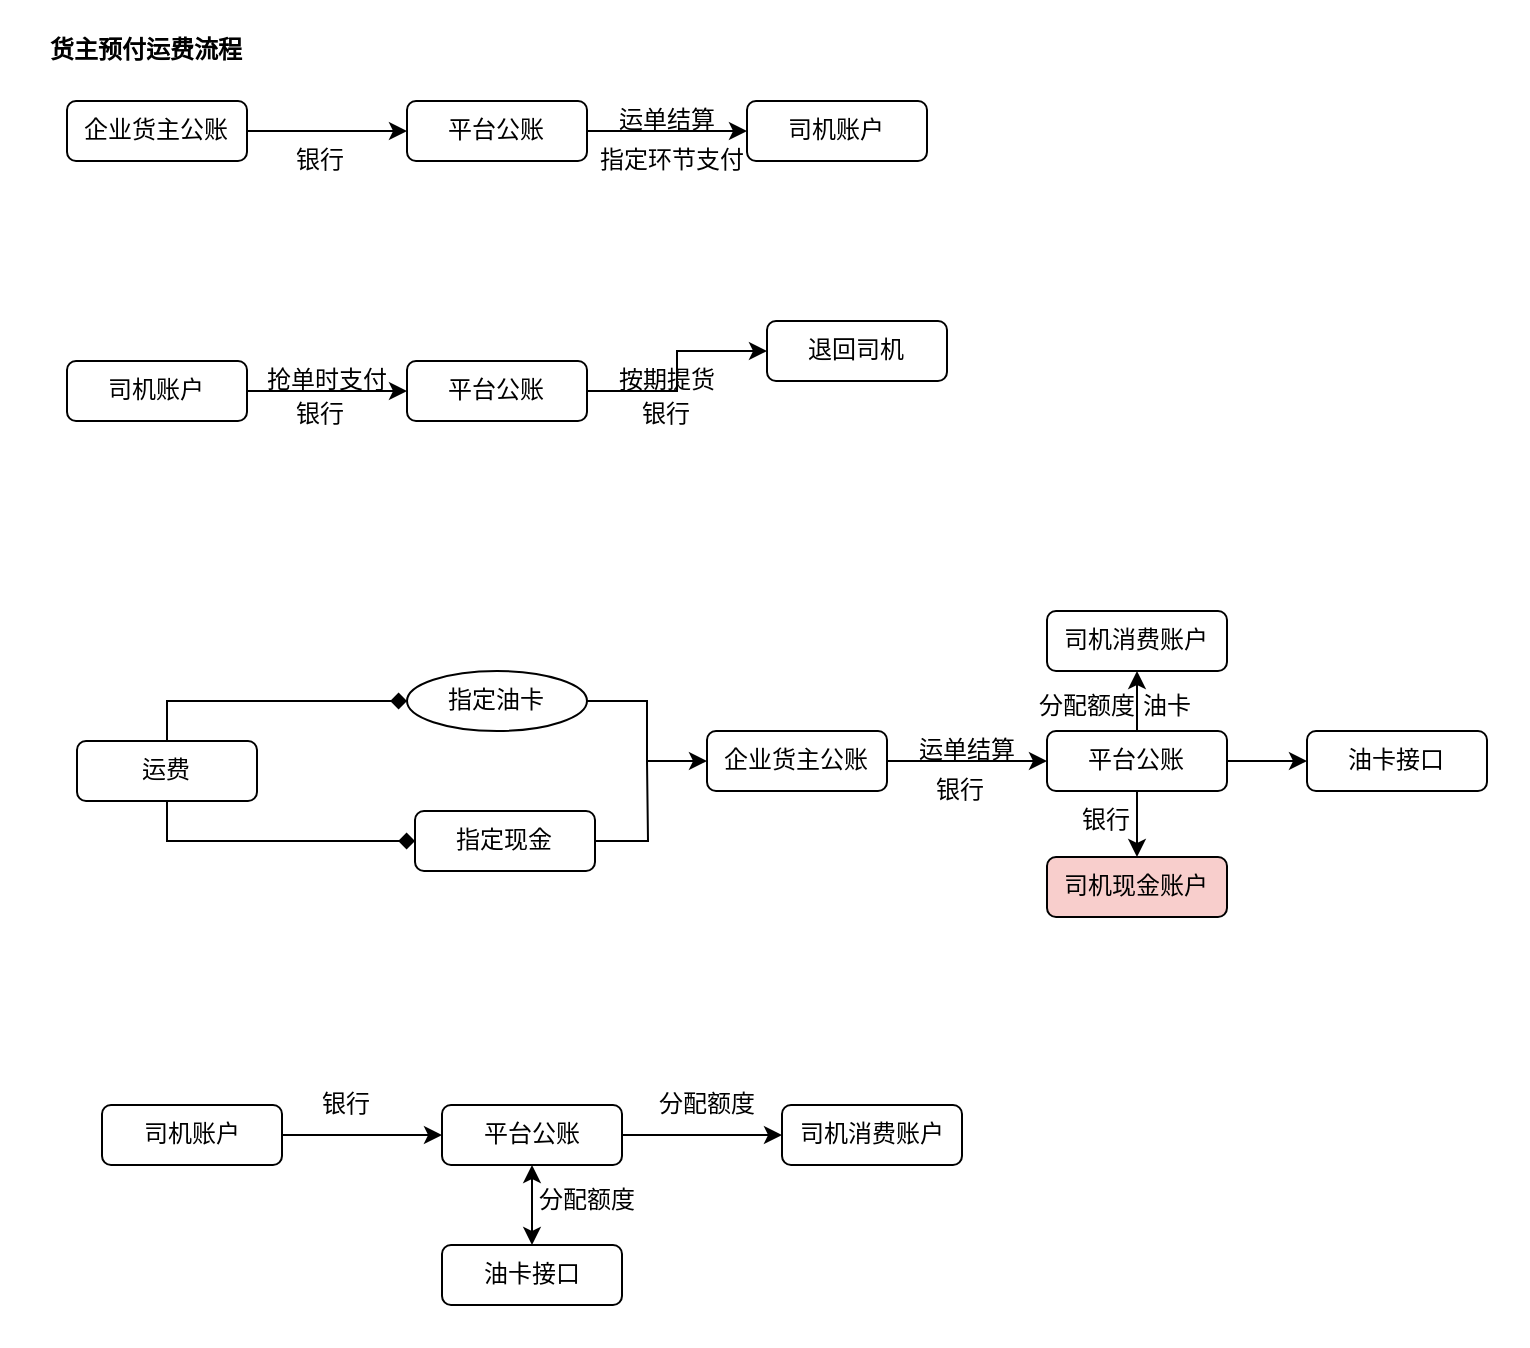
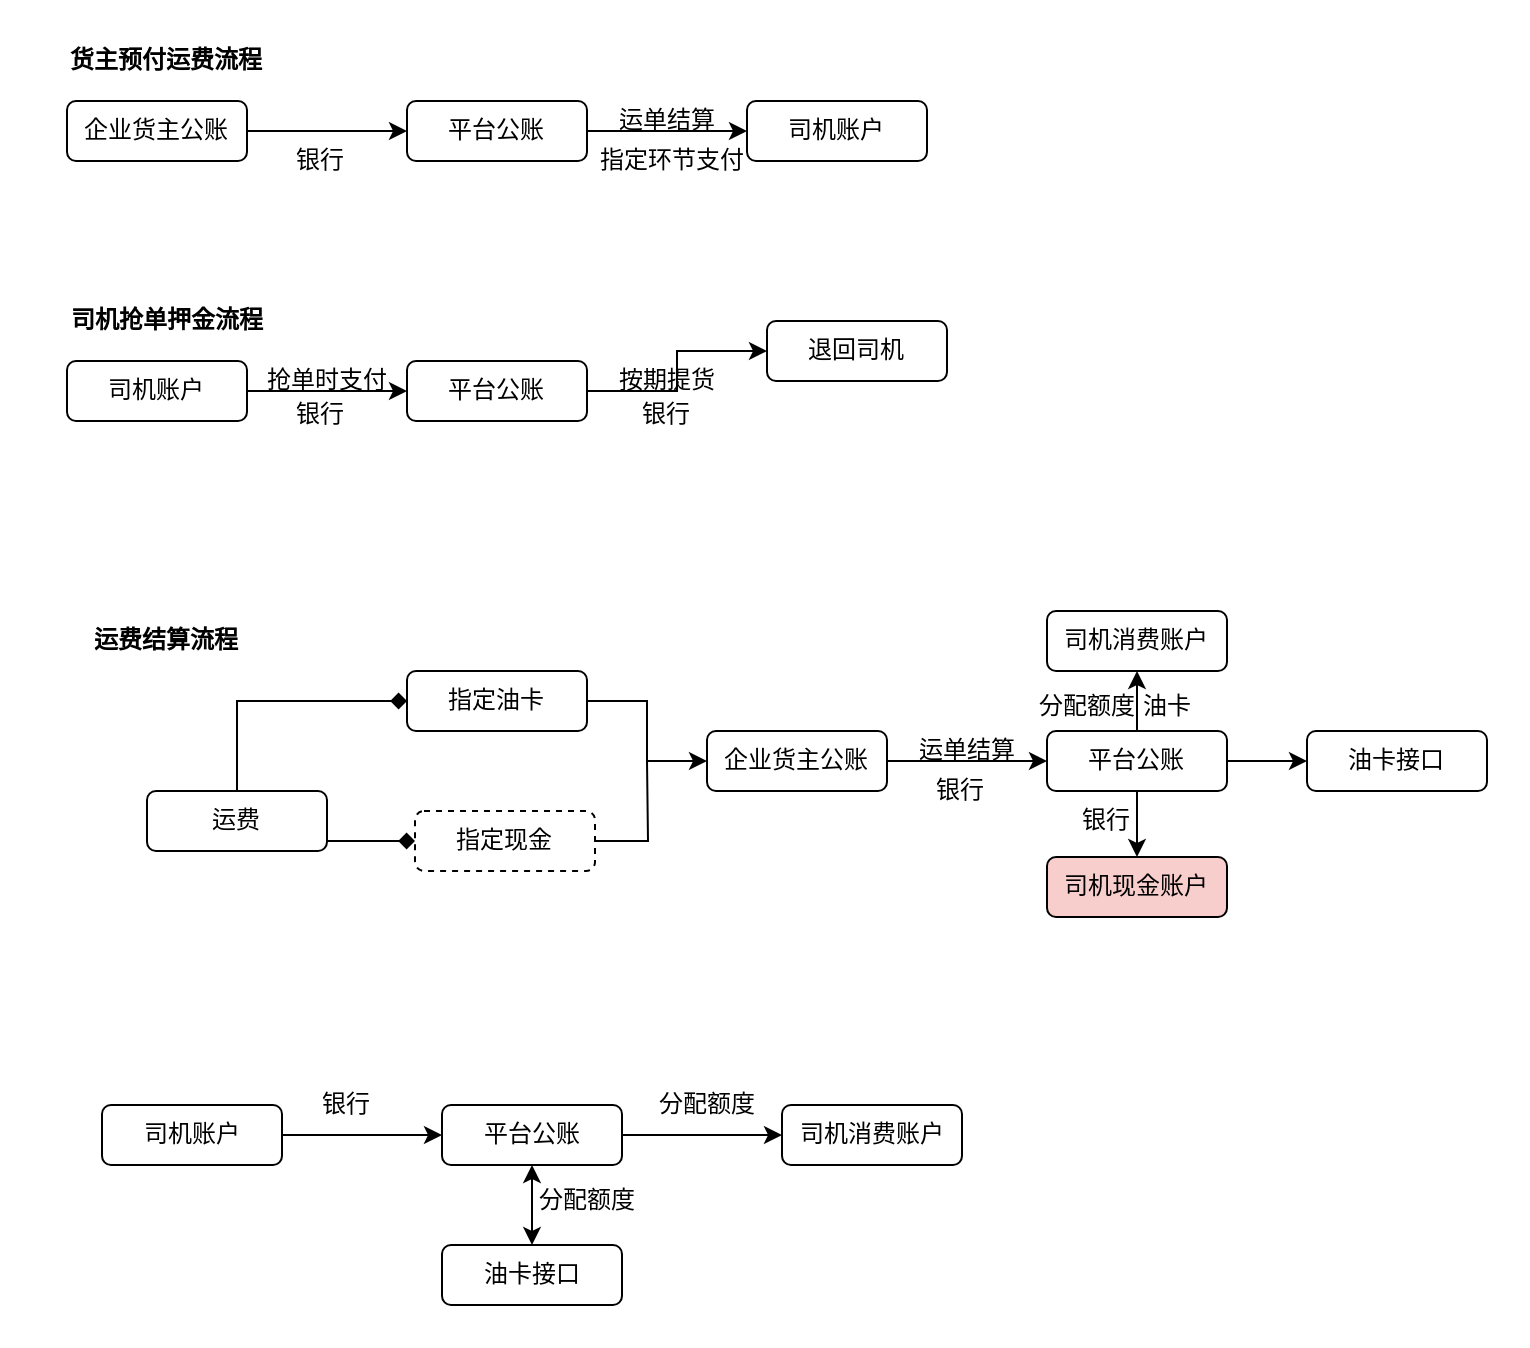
node "货主预付运费流程": moved (147, 51) -> (167, 61)
node "司机抢单押金流程": added
node "运费结算流程": added
node "指定油卡": shape ellipse -> rounded rectangle
node "运费": moved (167, 771) -> (237, 821)
node "指定现金": style solid -> dashed
